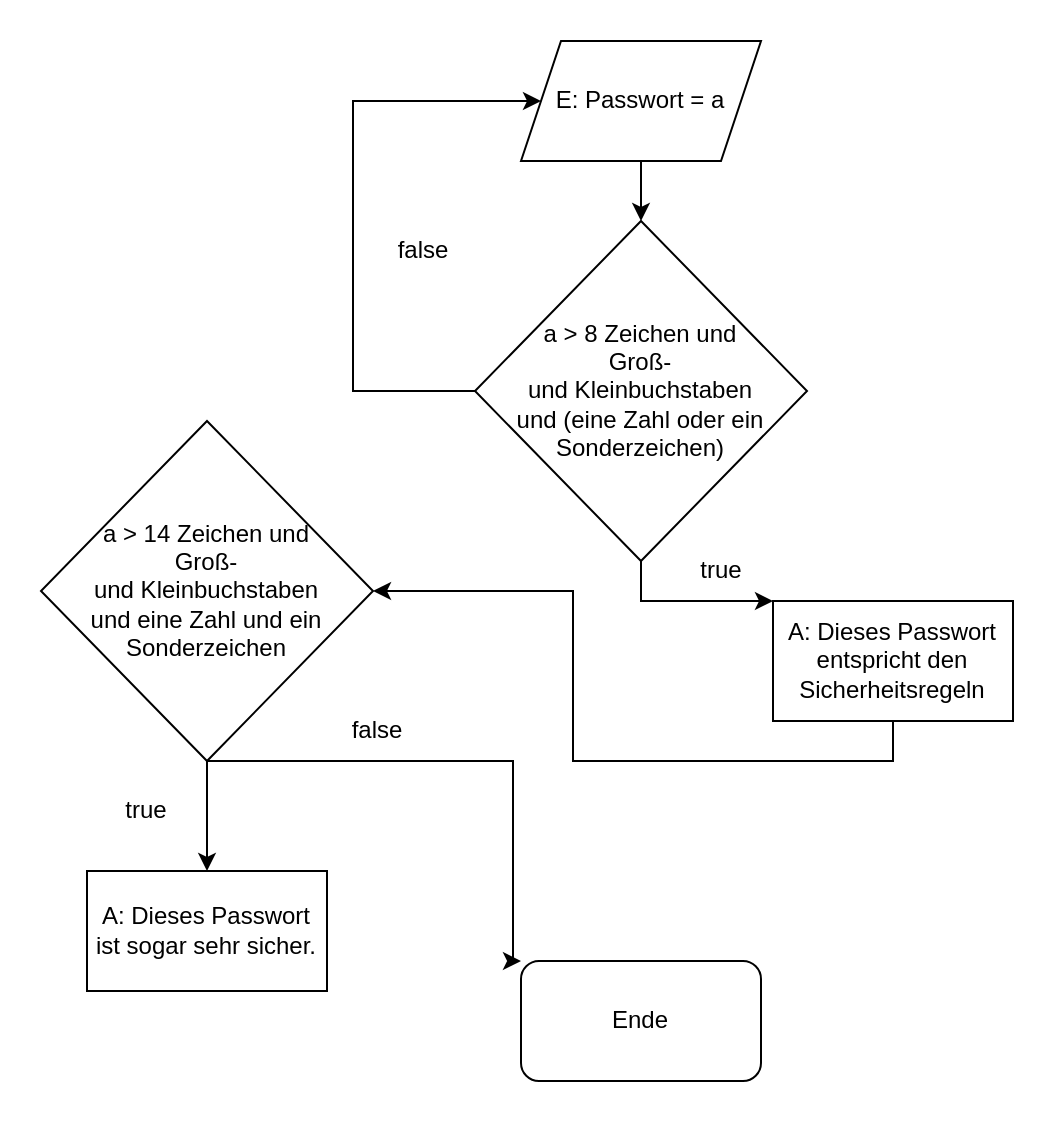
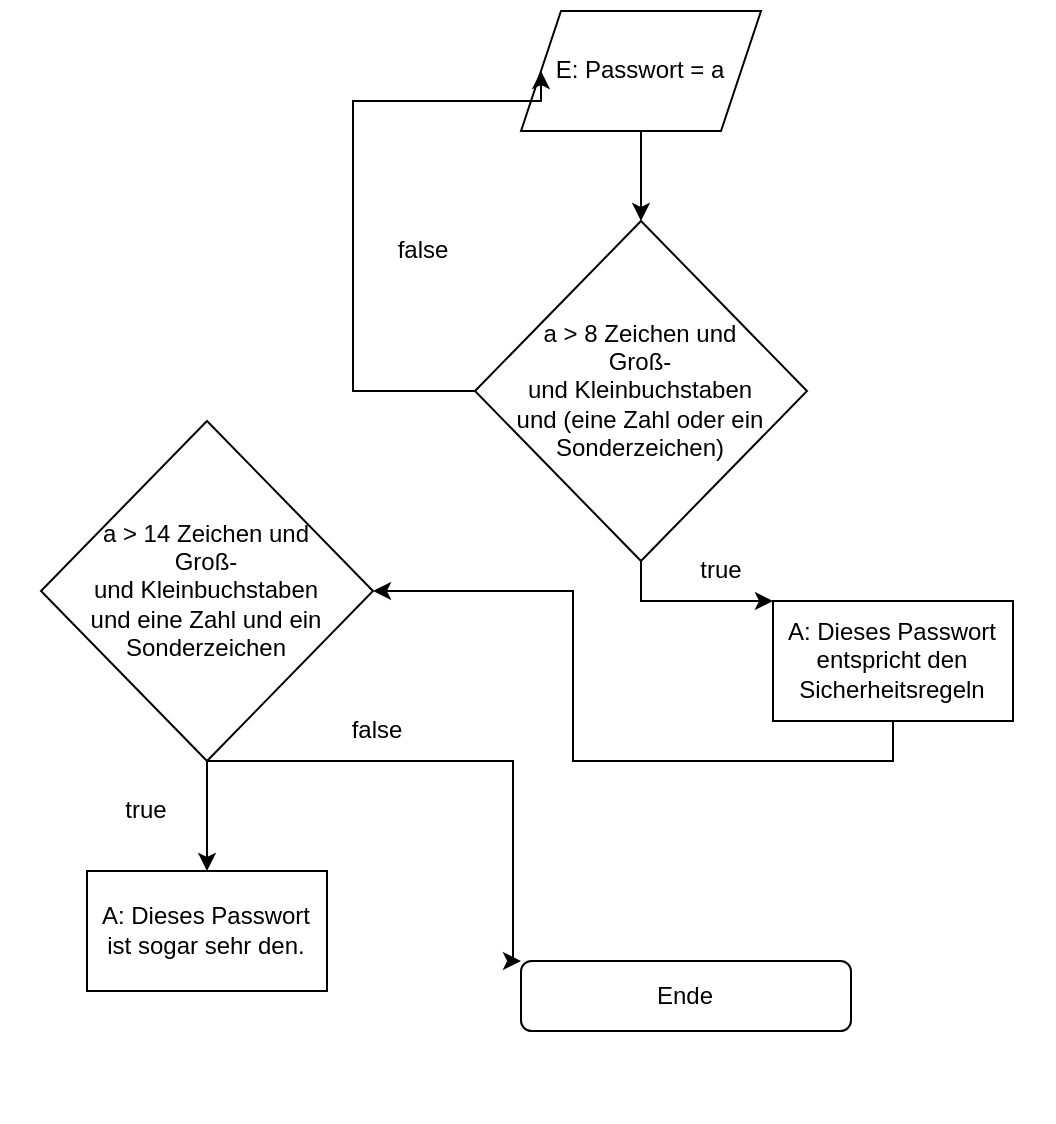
node "E: Passwort = a": moved (641, 101) -> (641, 71)
node "A: Dieses Passwort ist sogar sehr sicher.": label "A: Dieses Passwort ist sogar sehr sicher." -> "A: Dieses Passwort ist sogar sehr den."
node "Ende": size 240x120 -> 330x70
